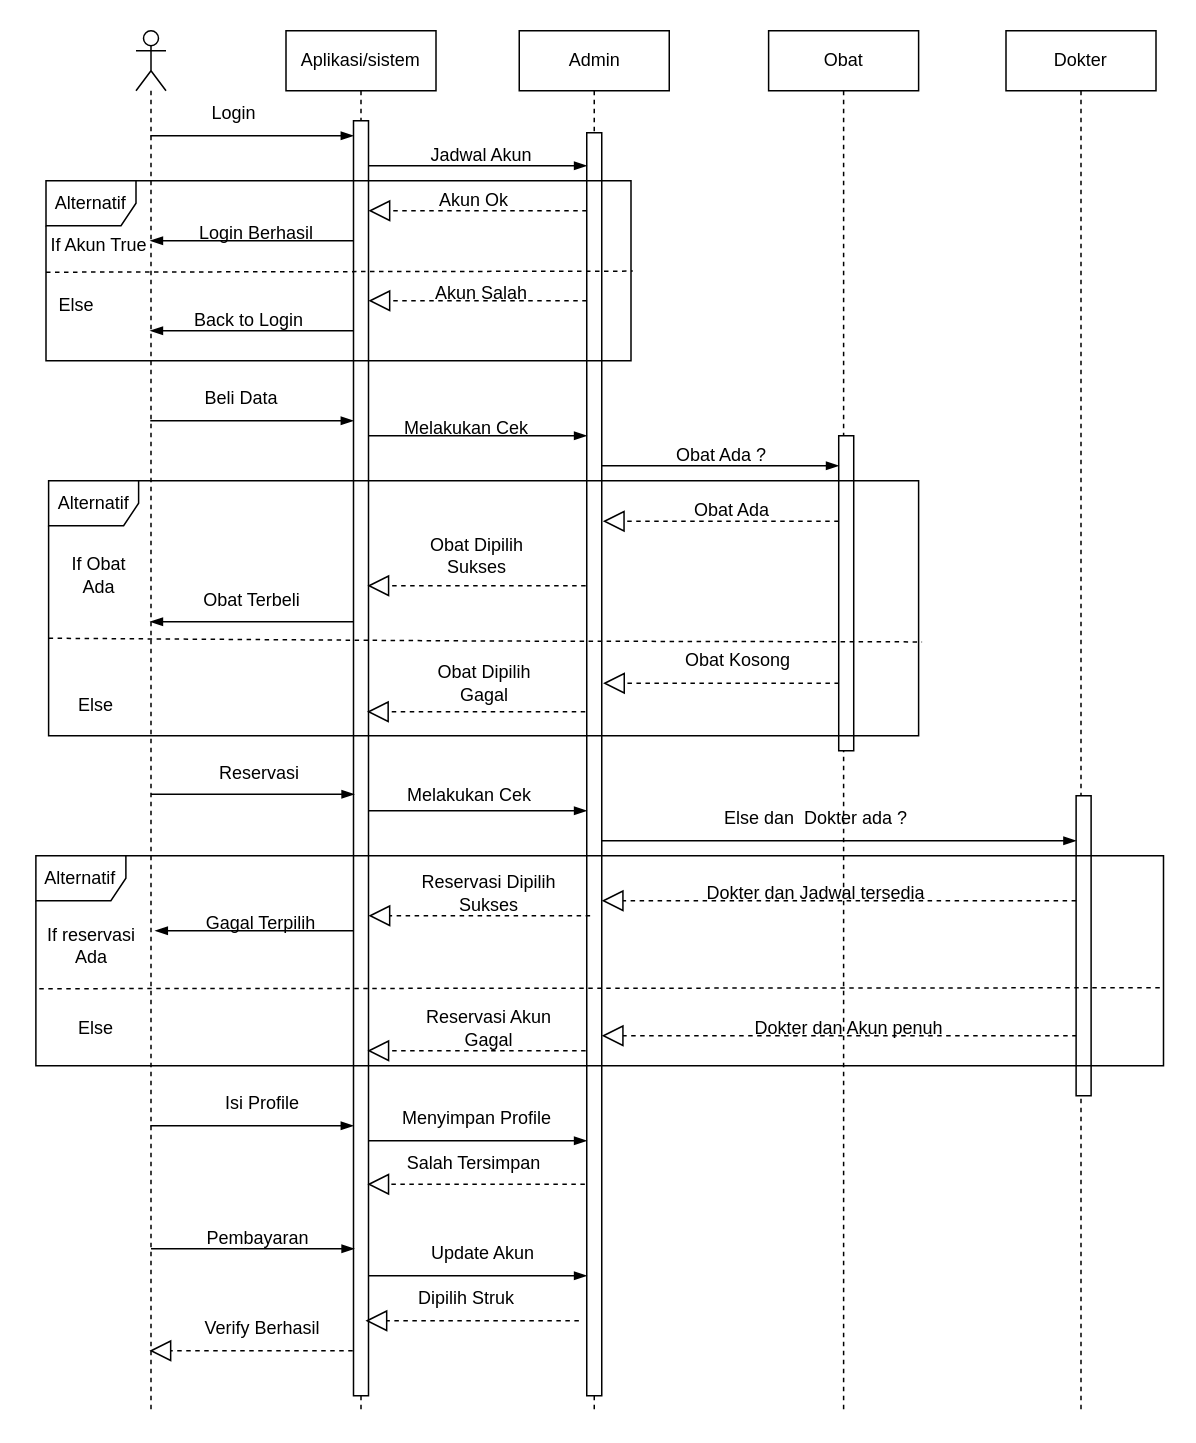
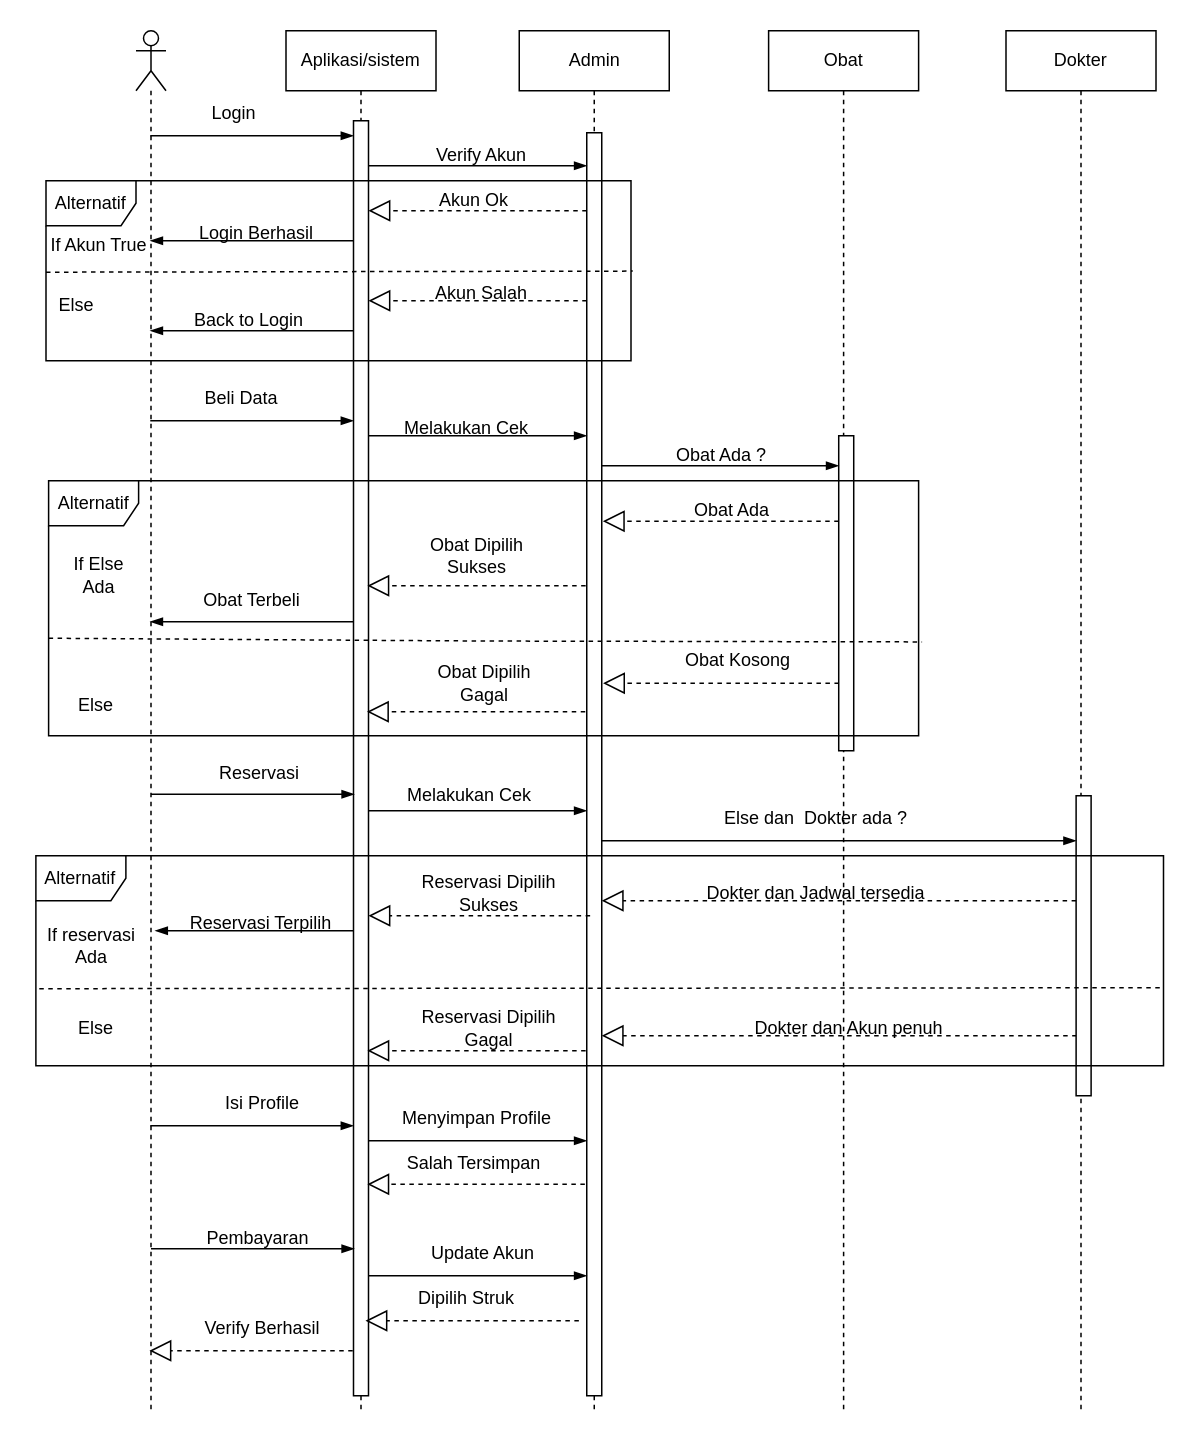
node "Jadwal Akun": label "Jadwal Akun" -> "Verify Akun"
node "If Obat Ada": label "If Obat Ada" -> "If Else Ada"
node "Gagal Terpilih": label "Gagal Terpilih" -> "Reservasi Terpilih"
node "Reservasi Akun Gagal": label "Reservasi Akun Gagal" -> "Reservasi Dipilih Gagal"
